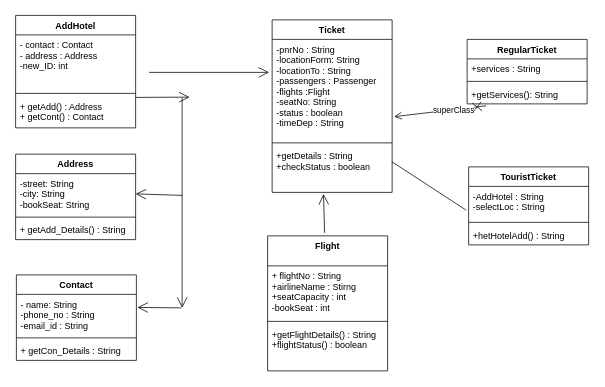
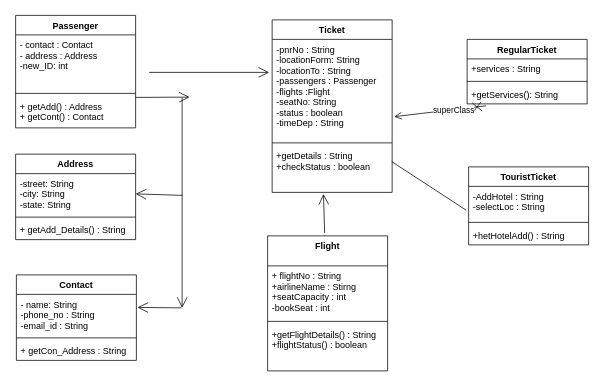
node "AddHotel": label "AddHotel" -> "Passenger"
node "-street: String -city: String -bookSeat: String": label "-street: String -city: String -bookSeat: String" -> "-street: String -city: String -state: String"
node "+ getCon_Details : String": label "+ getCon_Details : String" -> "+ getCon_Address : String"
